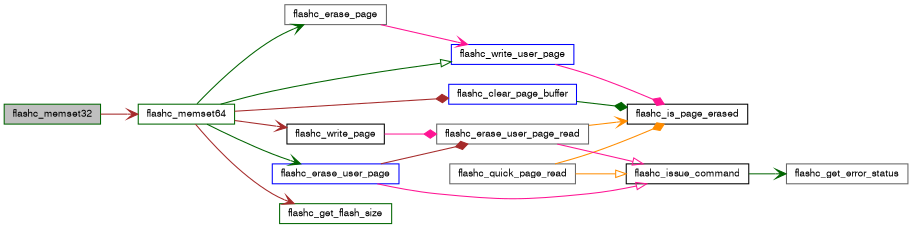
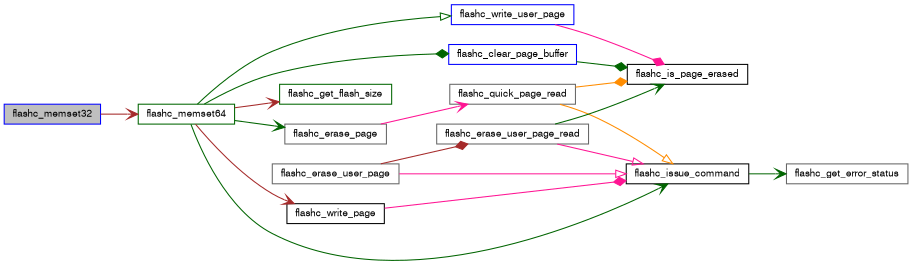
edge "flashc_erase_page" -> "flashc_write_user_page": now "flashc_erase_page" -> "flashc_quick_page_read"
edge "flashc_memset64" -> "flashc_clear_page_buffer": color brown -> darkgreen
node "flashc_memset32": color darkgreen -> blue
edge "flashc_erase_user_page_read" -> "flashc_is_page_erased": color darkorange -> darkgreen
edge "flashc_write_page" -> "flashc_erase_user_page_read": now "flashc_write_page" -> "flashc_issue_command"
edge "flashc_memset64" -> "flashc_erase_user_page": now "flashc_memset64" -> "flashc_issue_command"
node "flashc_erase_user_page": color blue -> gray40
